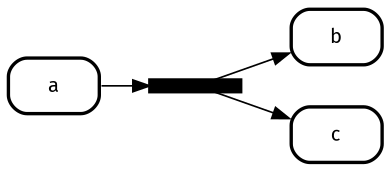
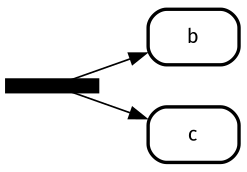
node "a": removed
